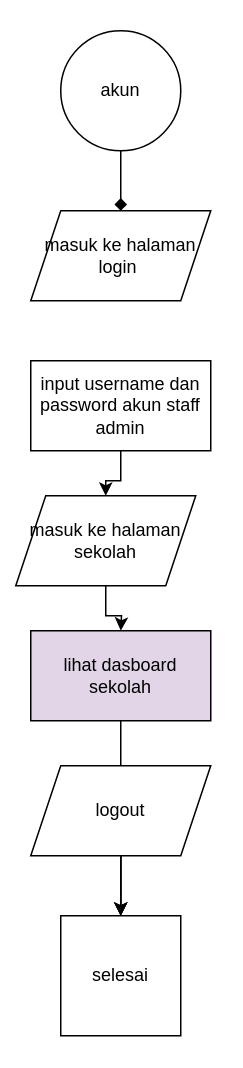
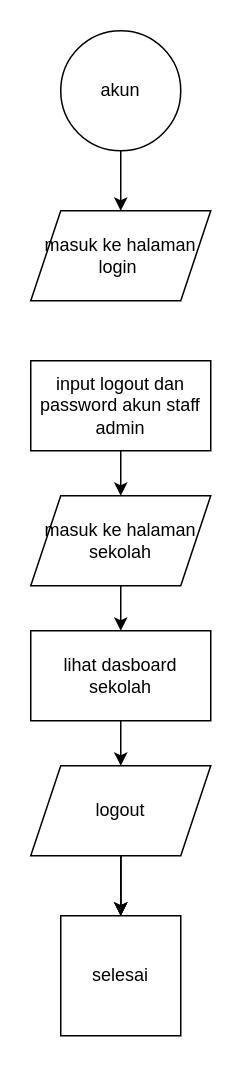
edge "akun" -> "masuk ke halaman login": arrowhead diamond -> classic
node "input username dan password akun staff admin": label "input username dan password akun staff admin" -> "input logout dan password akun staff admin"
node "masuk ke halaman sekolah": moved (106, 541) -> (121, 541)
node "lihat dasboard sekolah": fillcolor #e1d5e7 -> #ffffff
edge "lihat dasboard sekolah" -- "logout": arrowhead none -> classic
